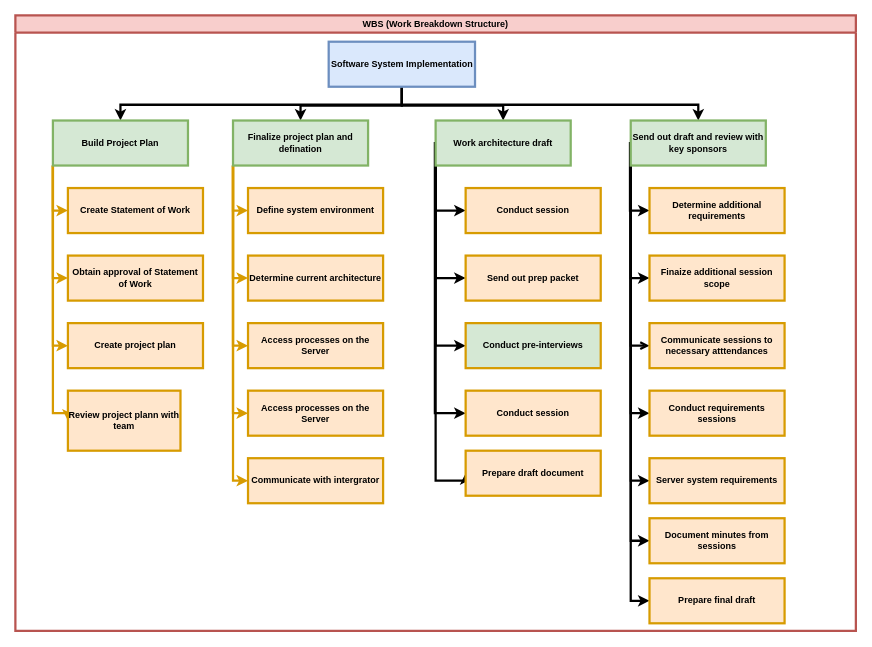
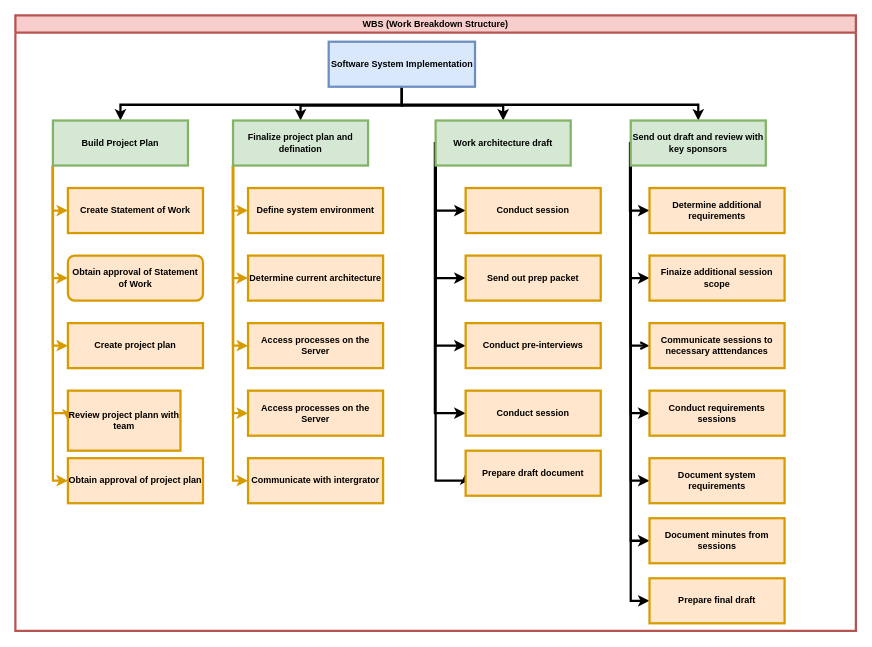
node "Obtain approval of Statement of Work": shape rectangle -> rounded rectangle
node "Conduct pre-interviews": fillcolor #d5e8d4 -> #ffe6cc
edge "Build Project Plan" -> "Obtain approval of project plan": added
node "Obtain approval of project plan": added
node "Server system requirements": label "Server system requirements" -> "Document system requirements"
